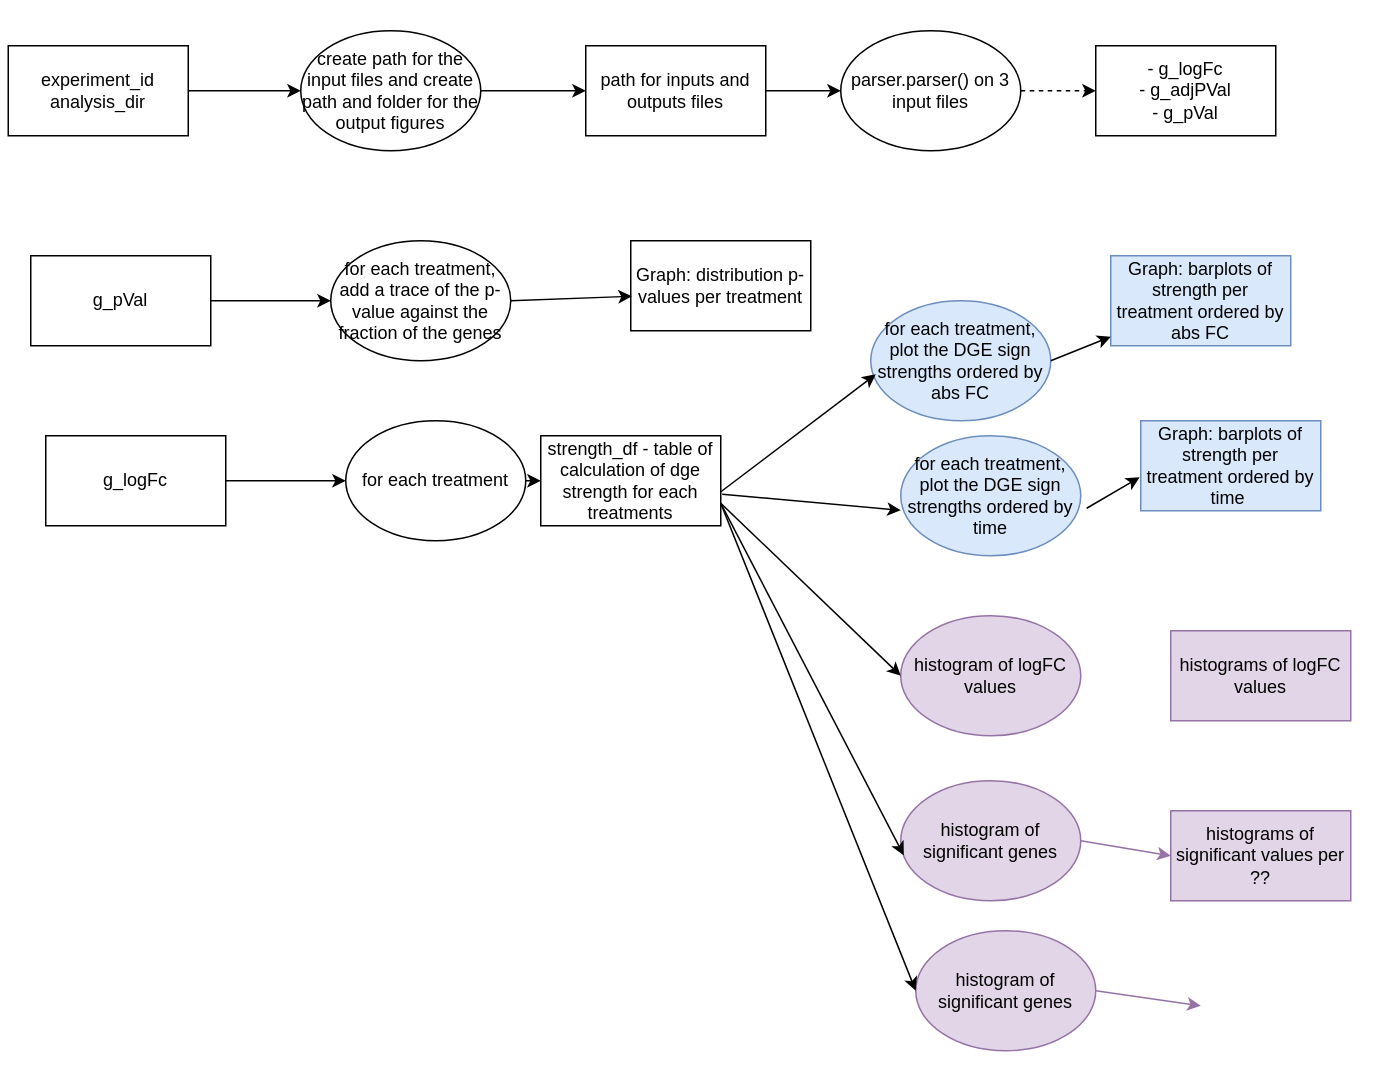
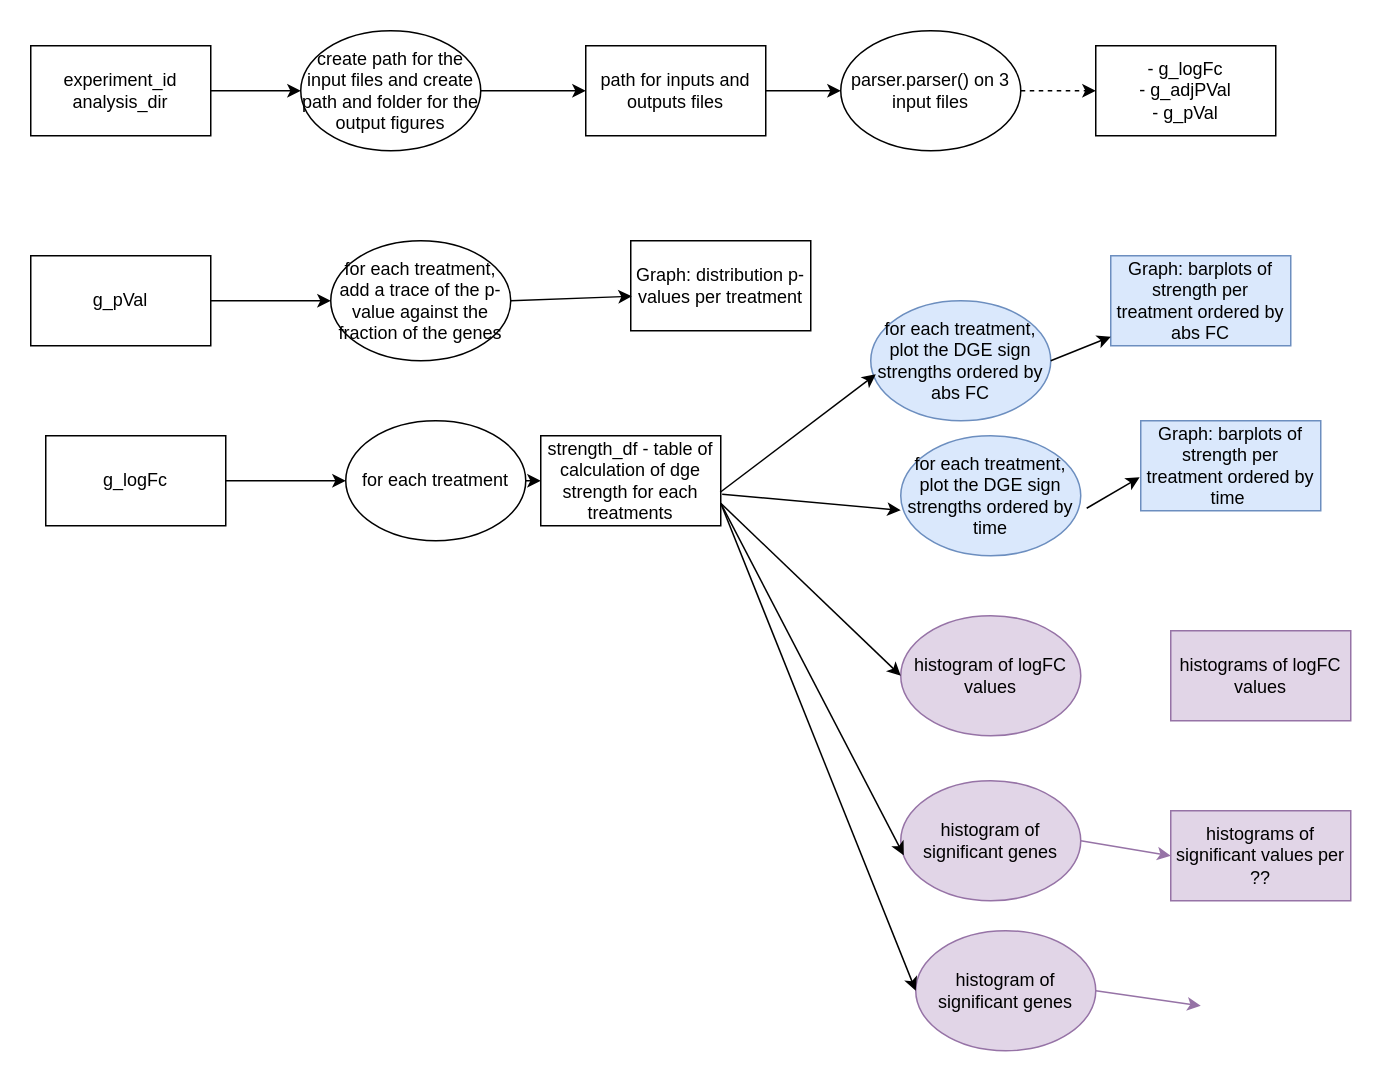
node "experiment_id analysis_dir": moved (98, 91) -> (121, 91)
